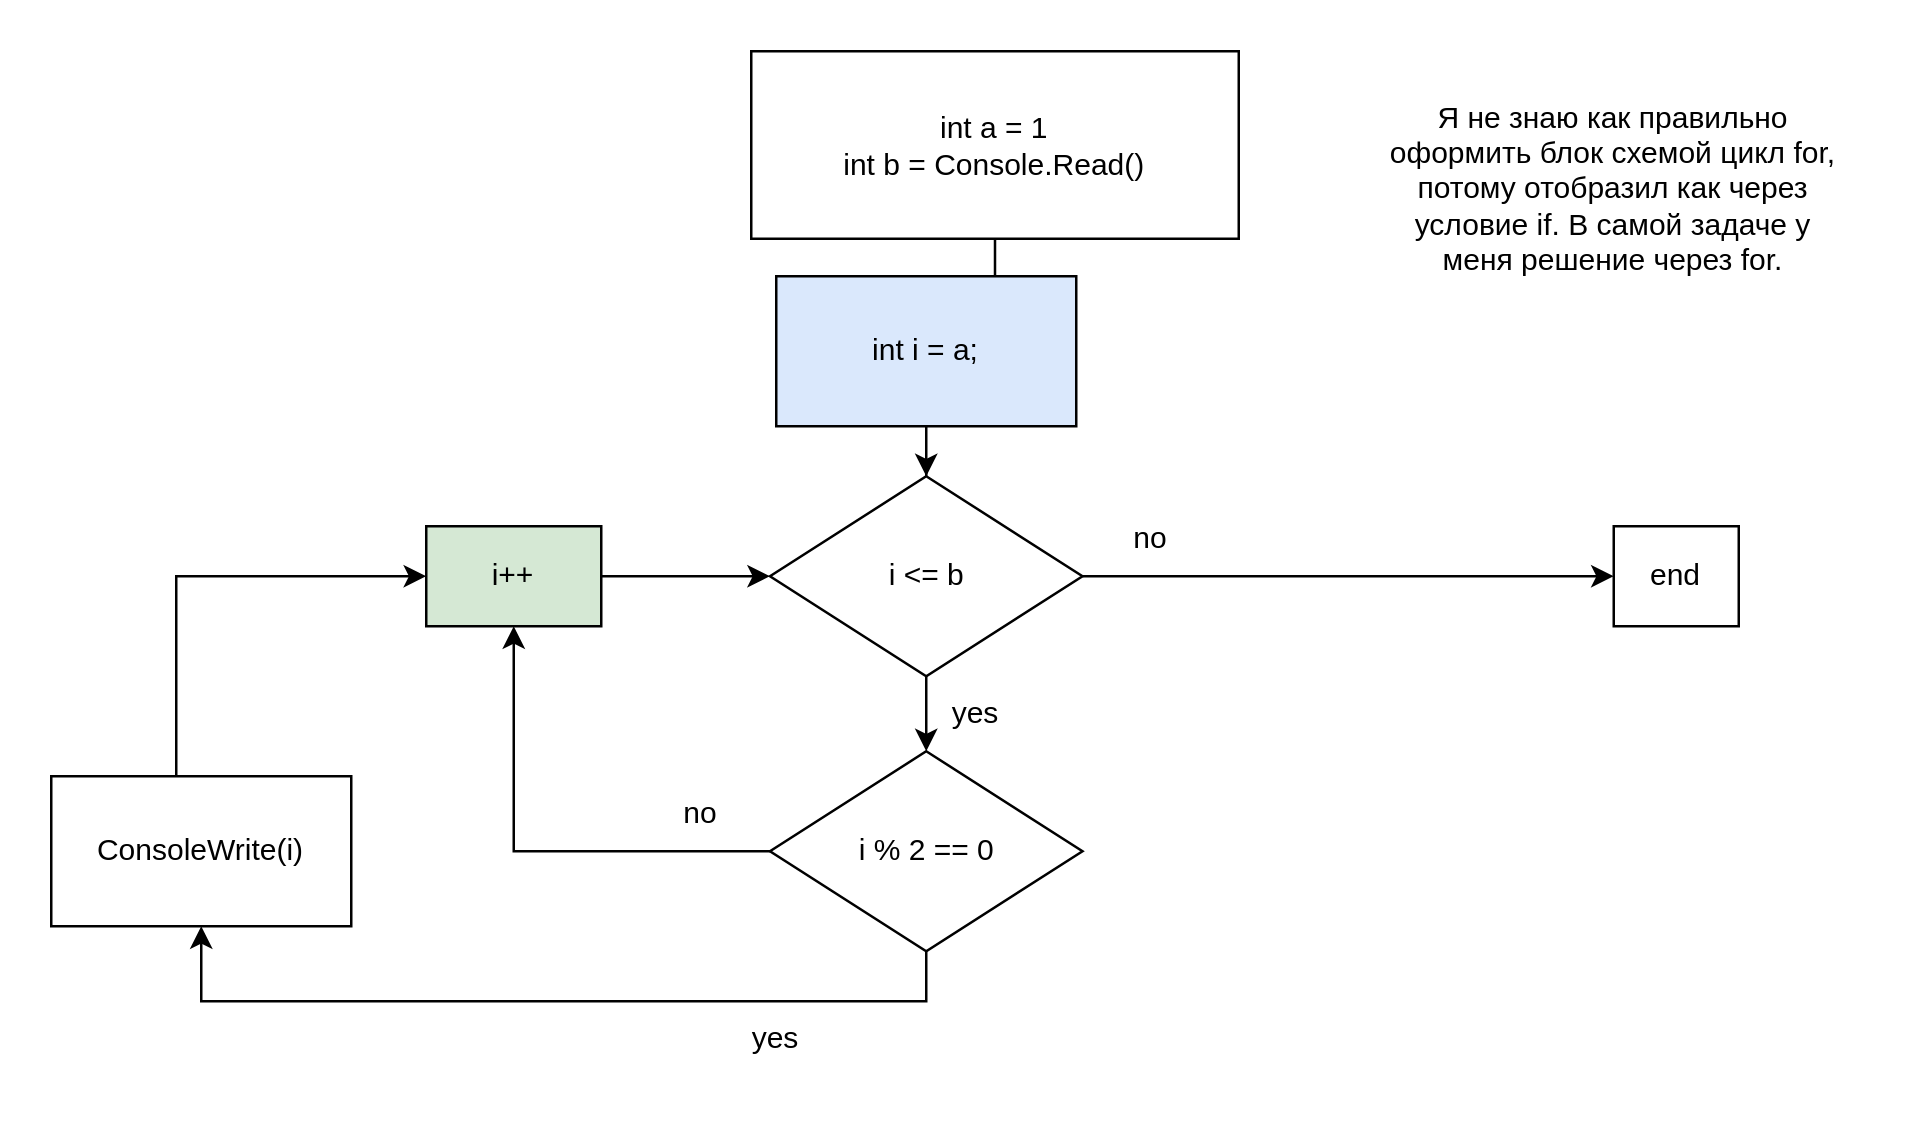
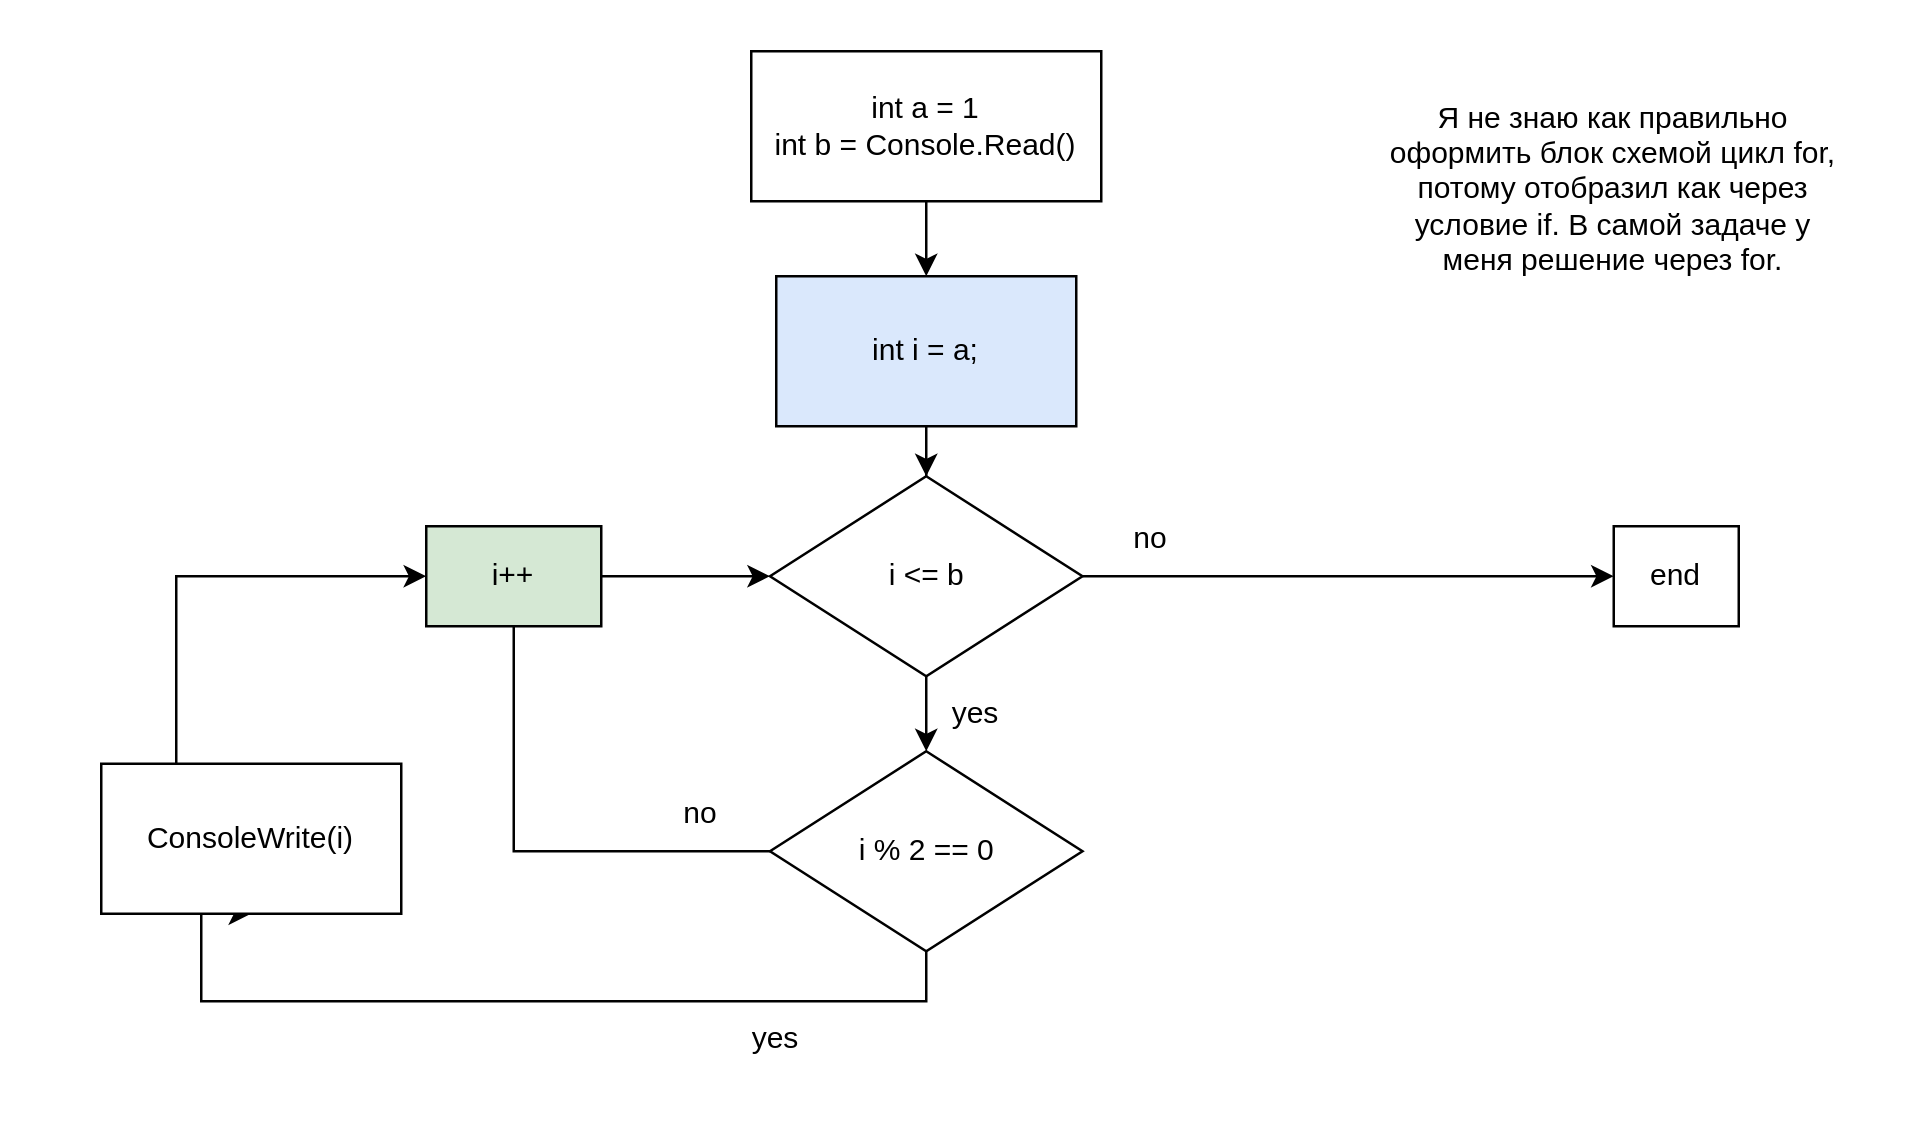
node "int a = 1 int b = Console.Read()": size 488x188 -> 350x150
edge "i % 2 == 0" -> "i++": arrowhead classic -> none
node "ConsoleWrite(i)": moved (201, 851) -> (251, 839)
